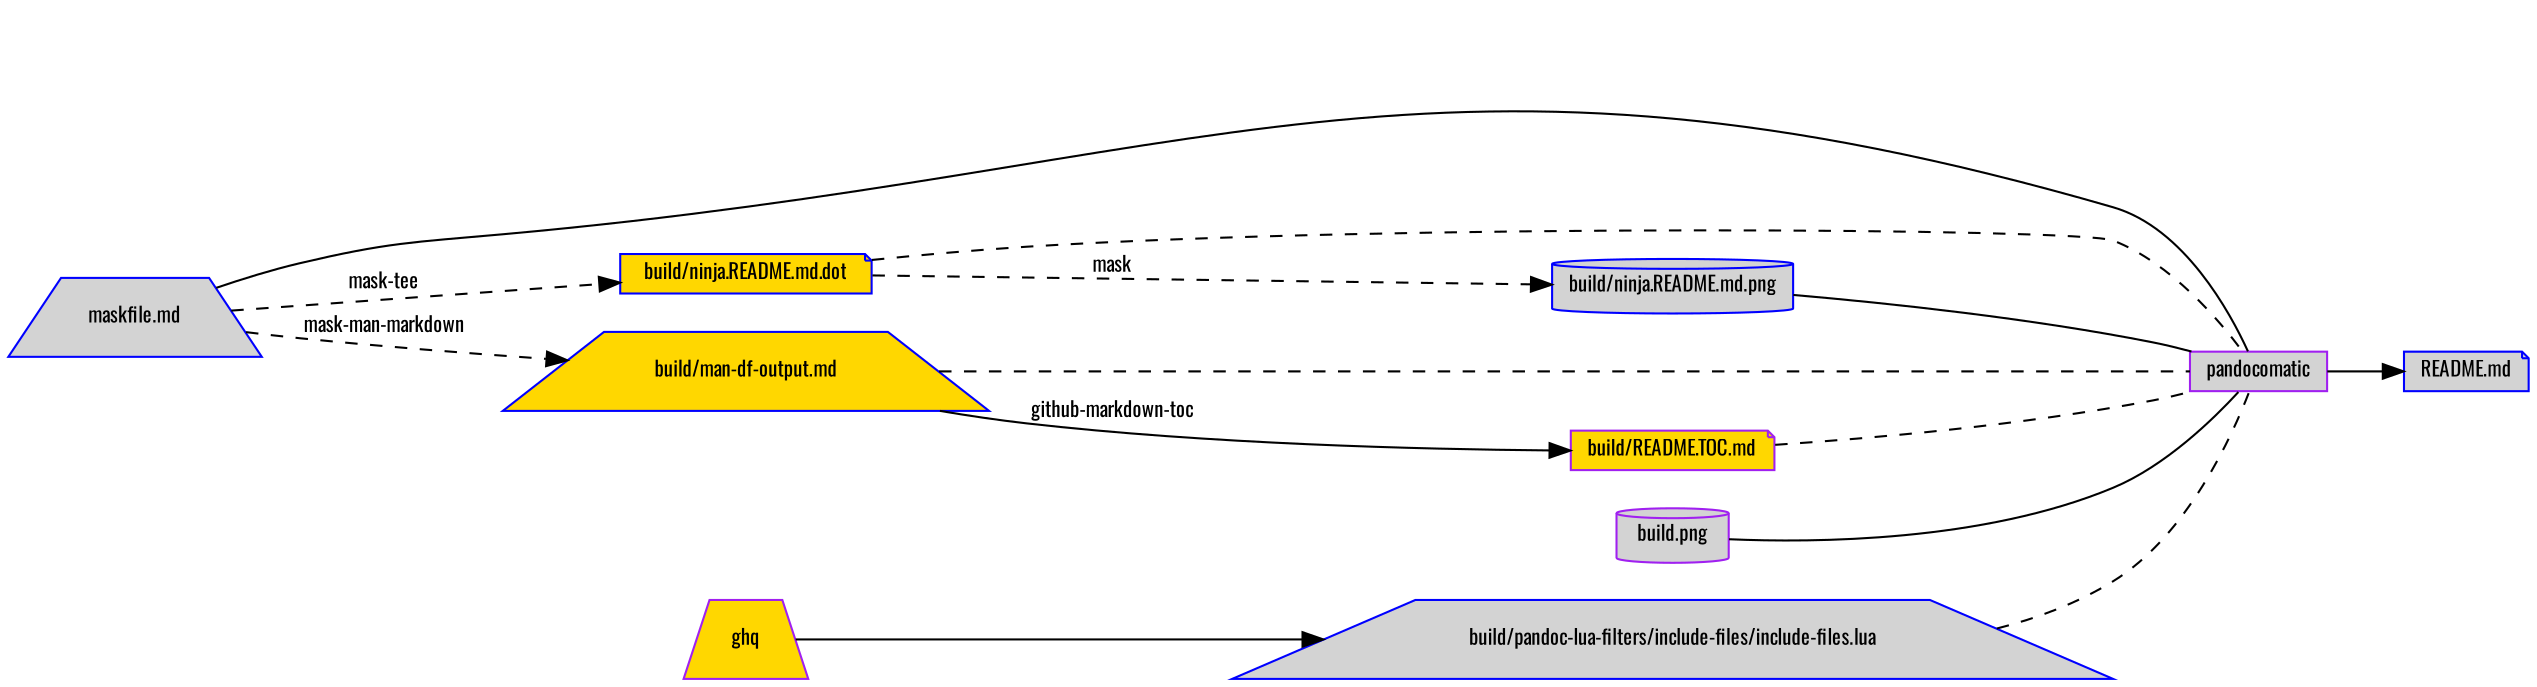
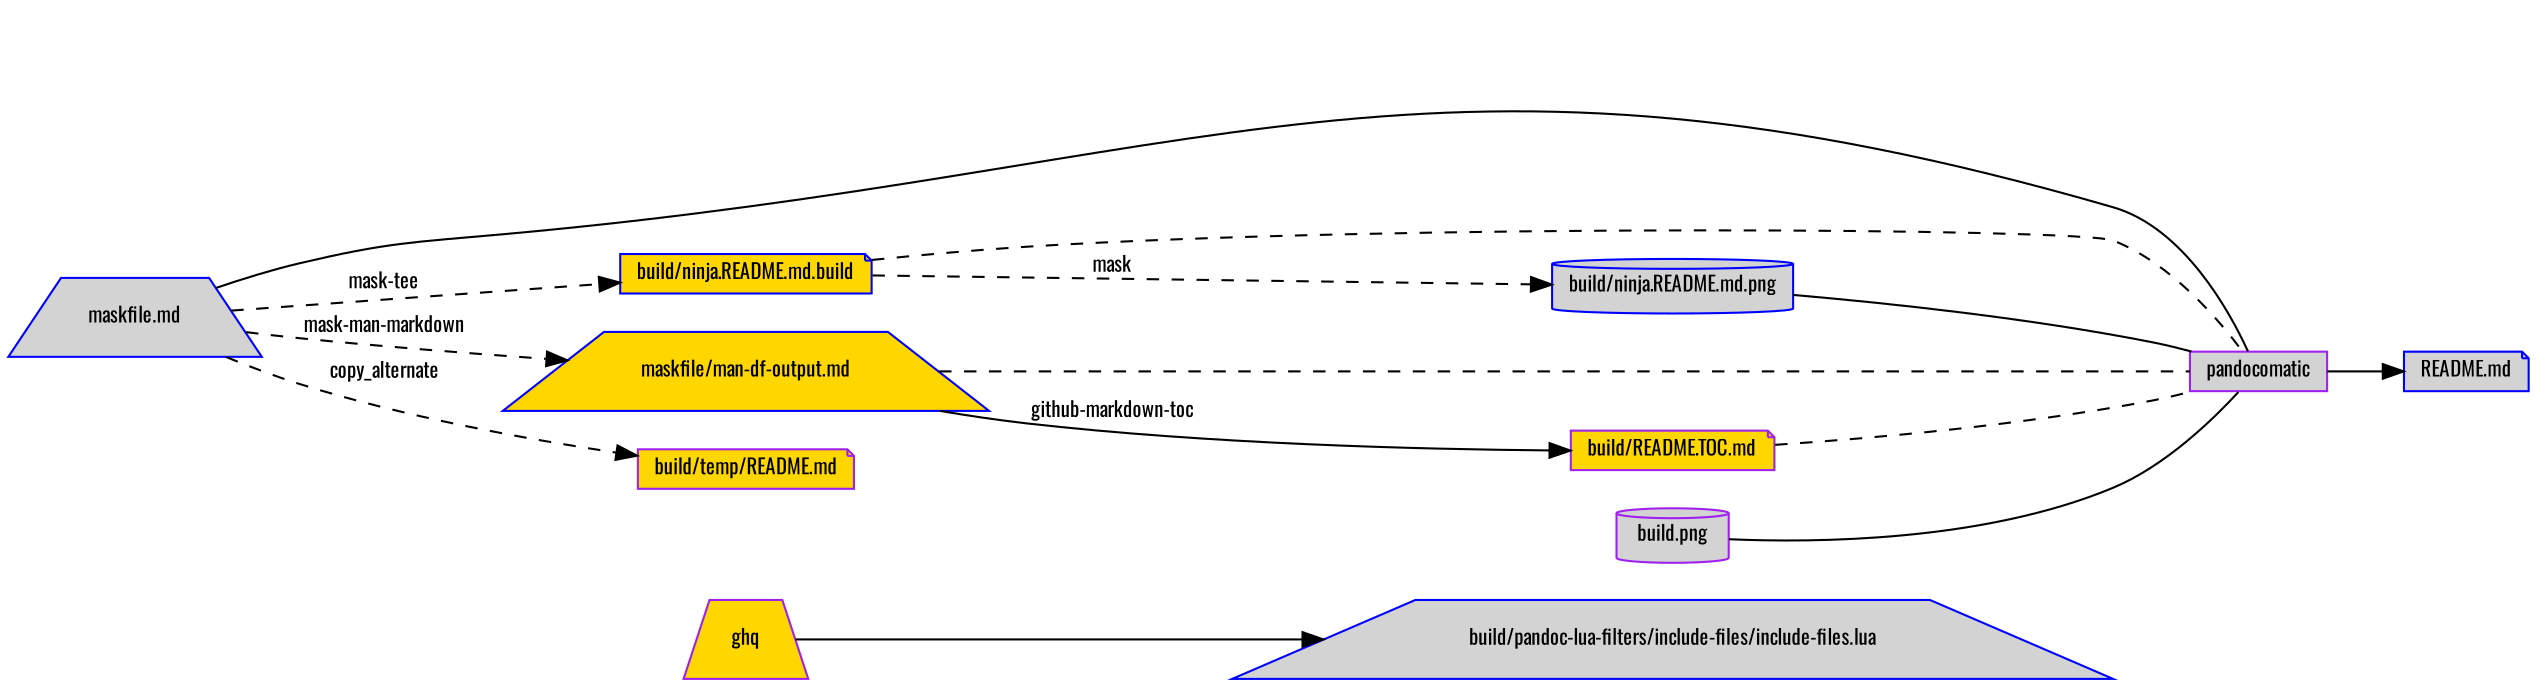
node "build/ninja.README.md.dot": label "build/ninja.README.md.dot" -> "build/ninja.README.md.build"
node "build/man-df-output.md": label "build/man-df-output.md" -> "maskfile/man-df-output.md"
node "build/temp/README.md": added
edge "pandocomatic" -- "build/pandoc-lua-filters/include-files/include-files.lua": removed
